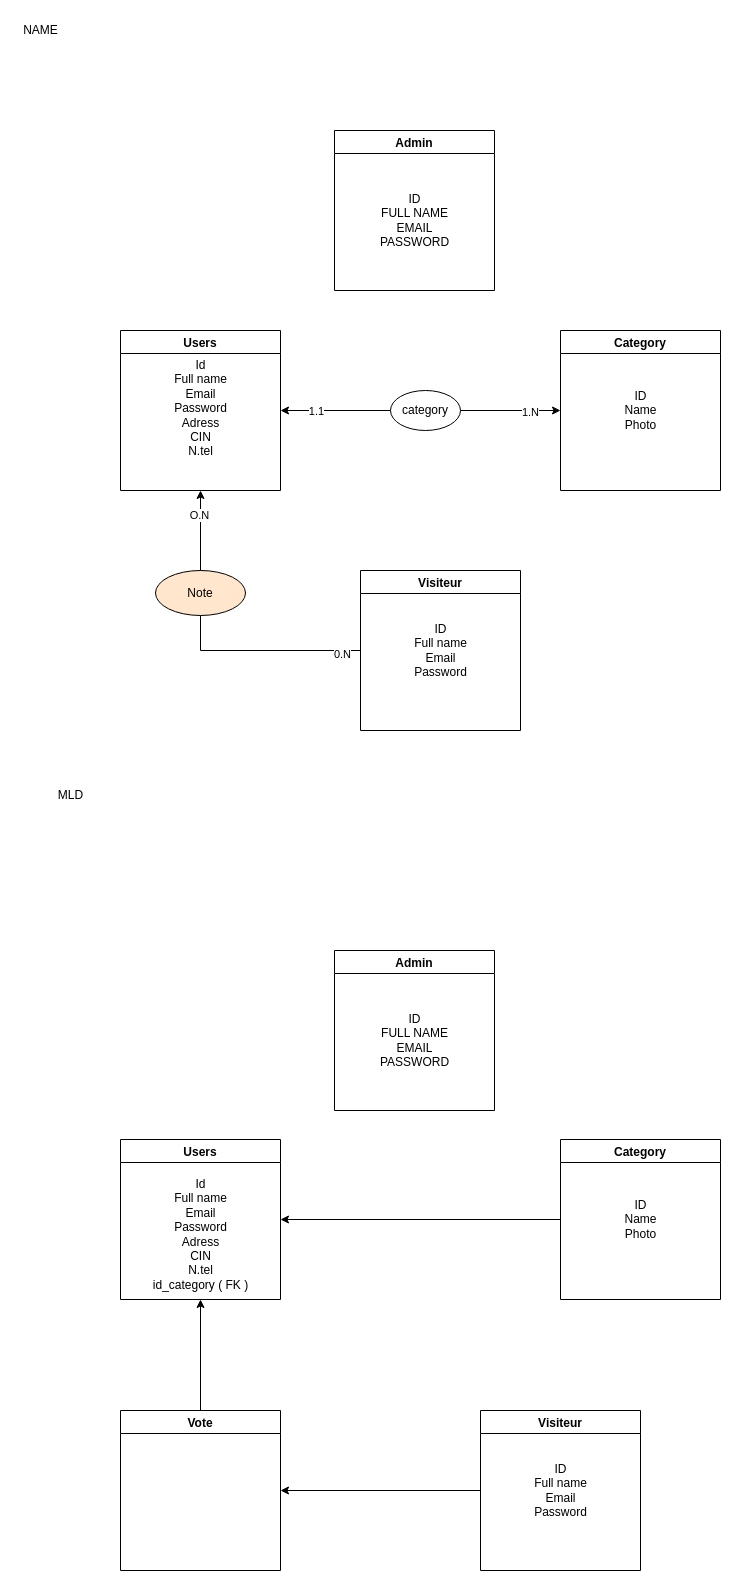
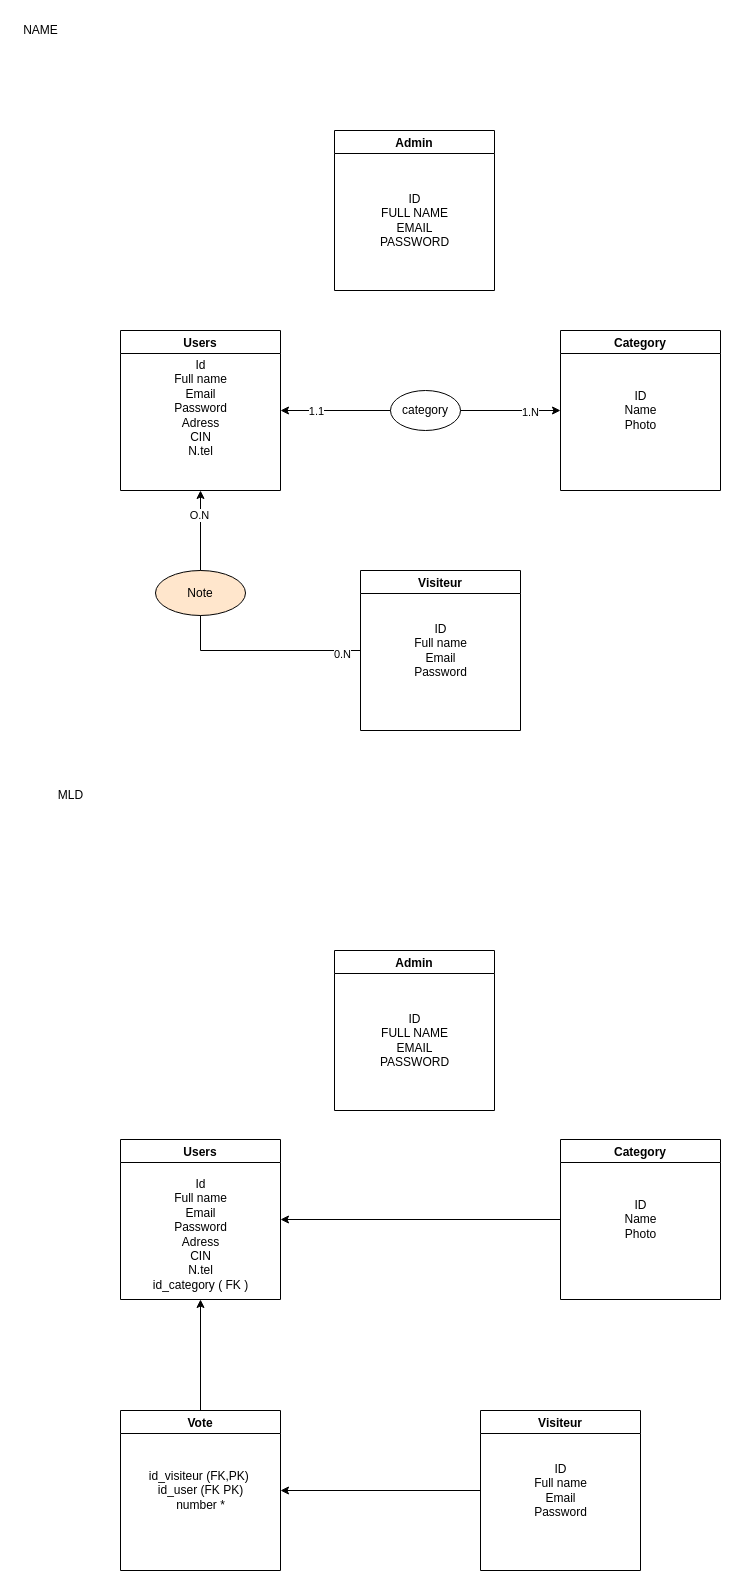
node "id_visiteur (FK,PK) id_user (FK PK) number *": added
